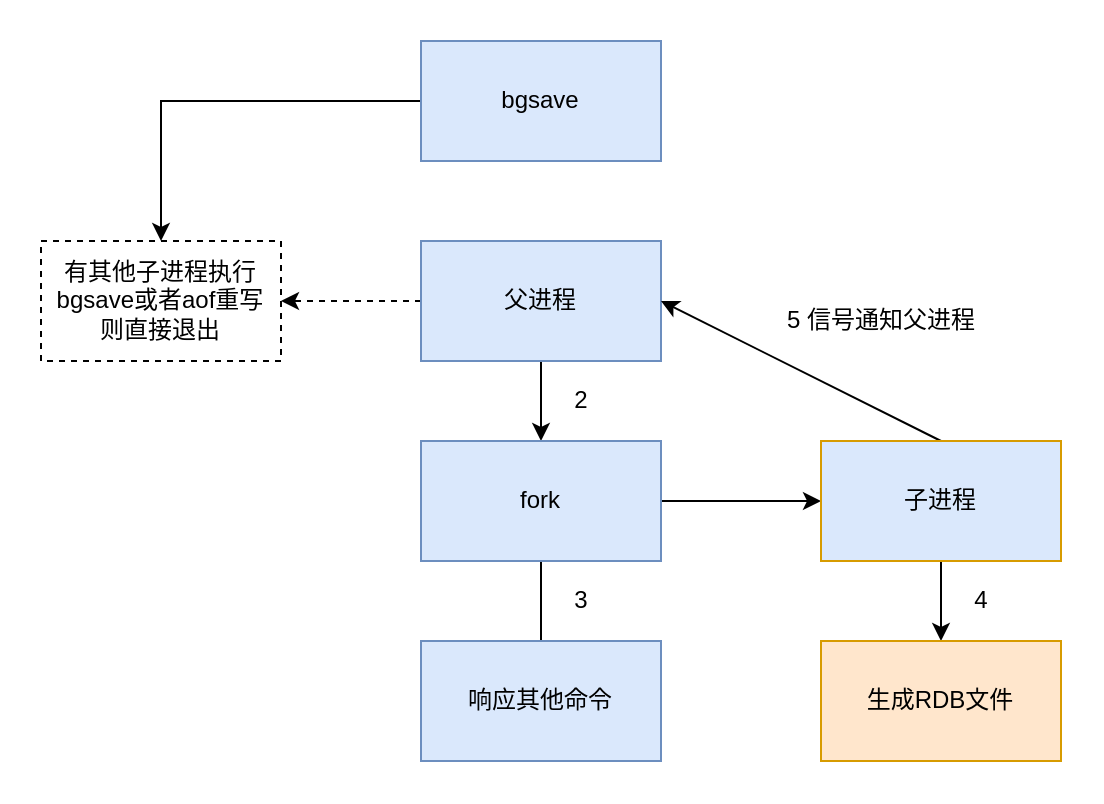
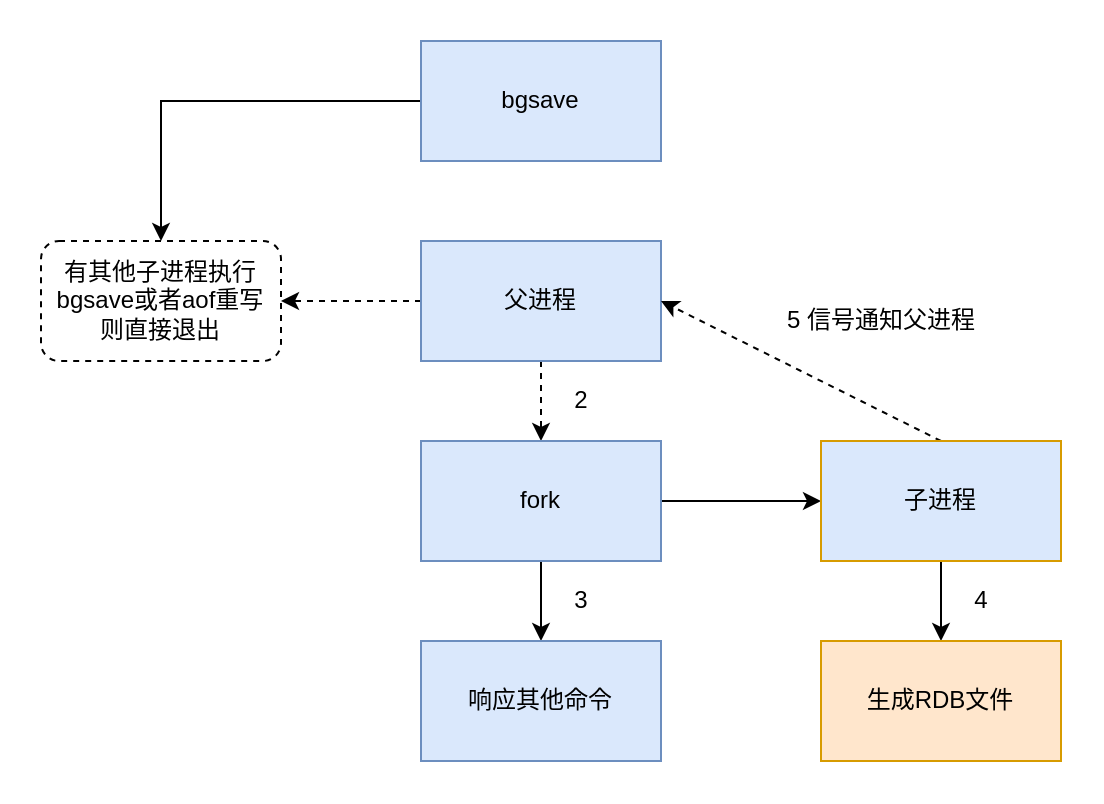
node "有其他子进程执行 bgsave或者aof重写 则直接退出": shape rectangle -> rounded rectangle
edge "子进程" -> "父进程": style solid -> dashed
edge "父进程" -> "fork": style solid -> dashed
edge "fork" -- "响应其他命令": arrowhead none -> classic
